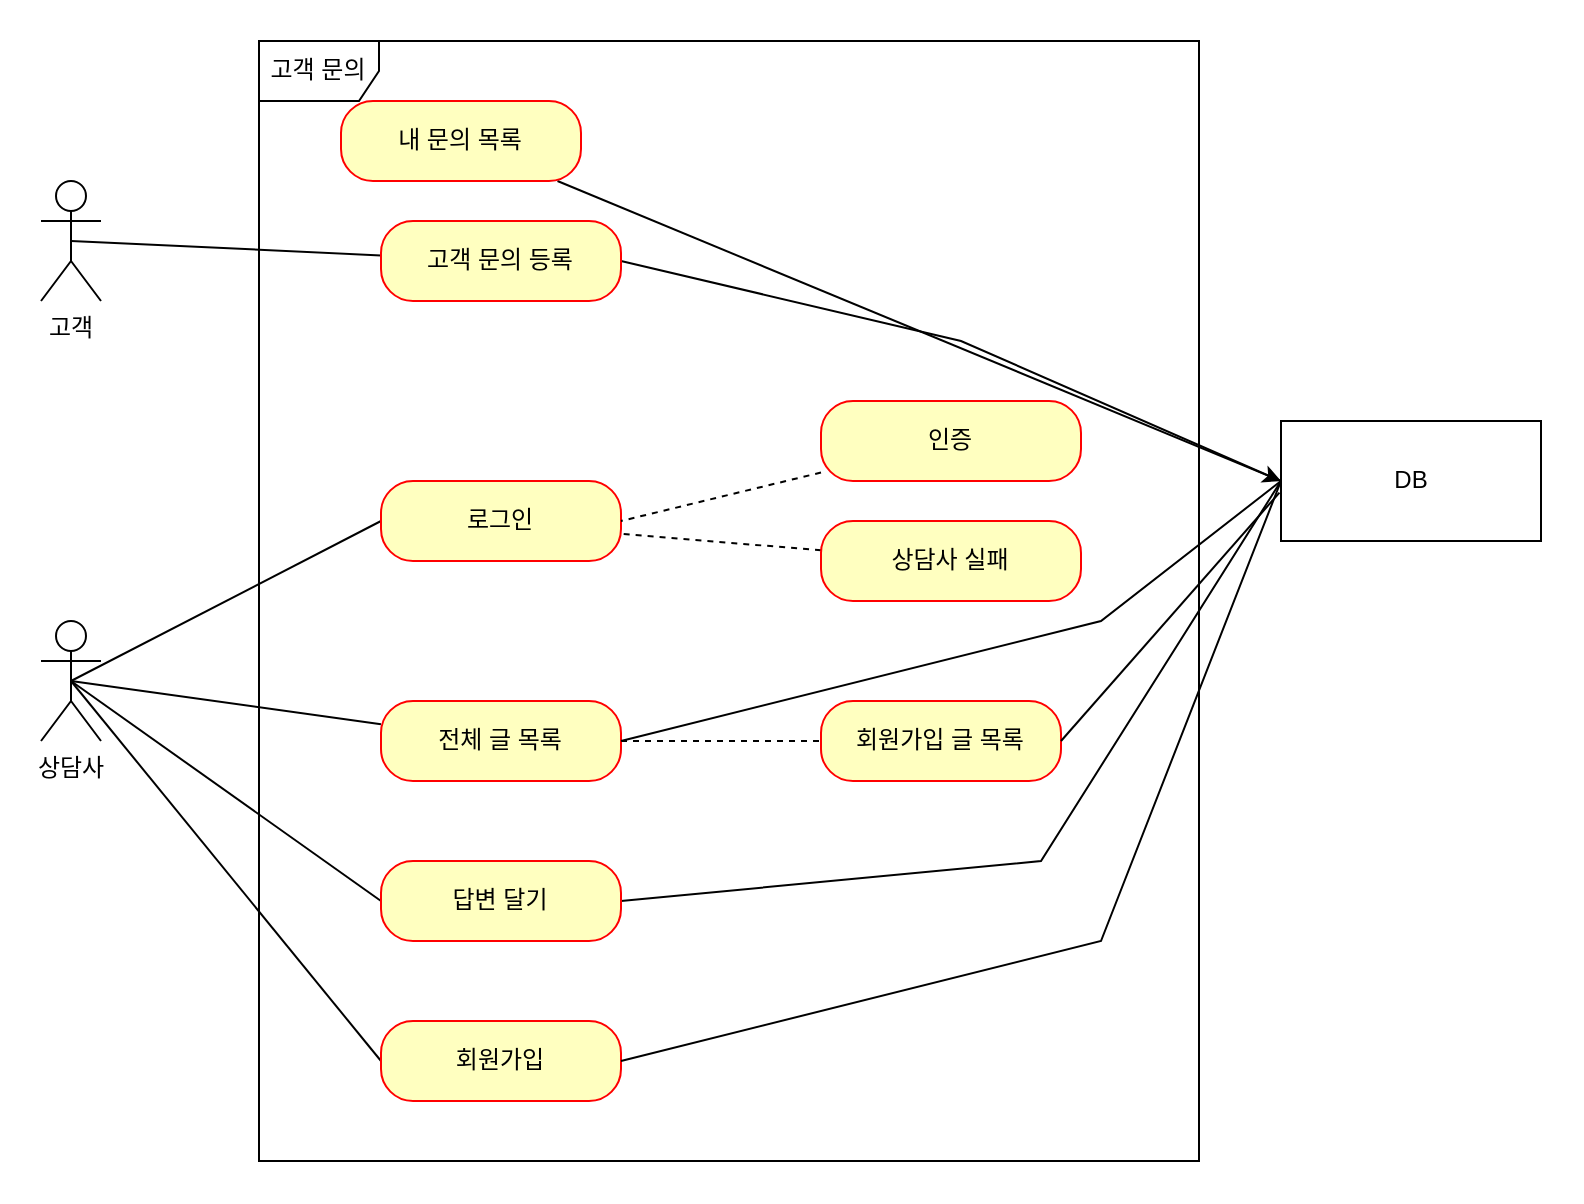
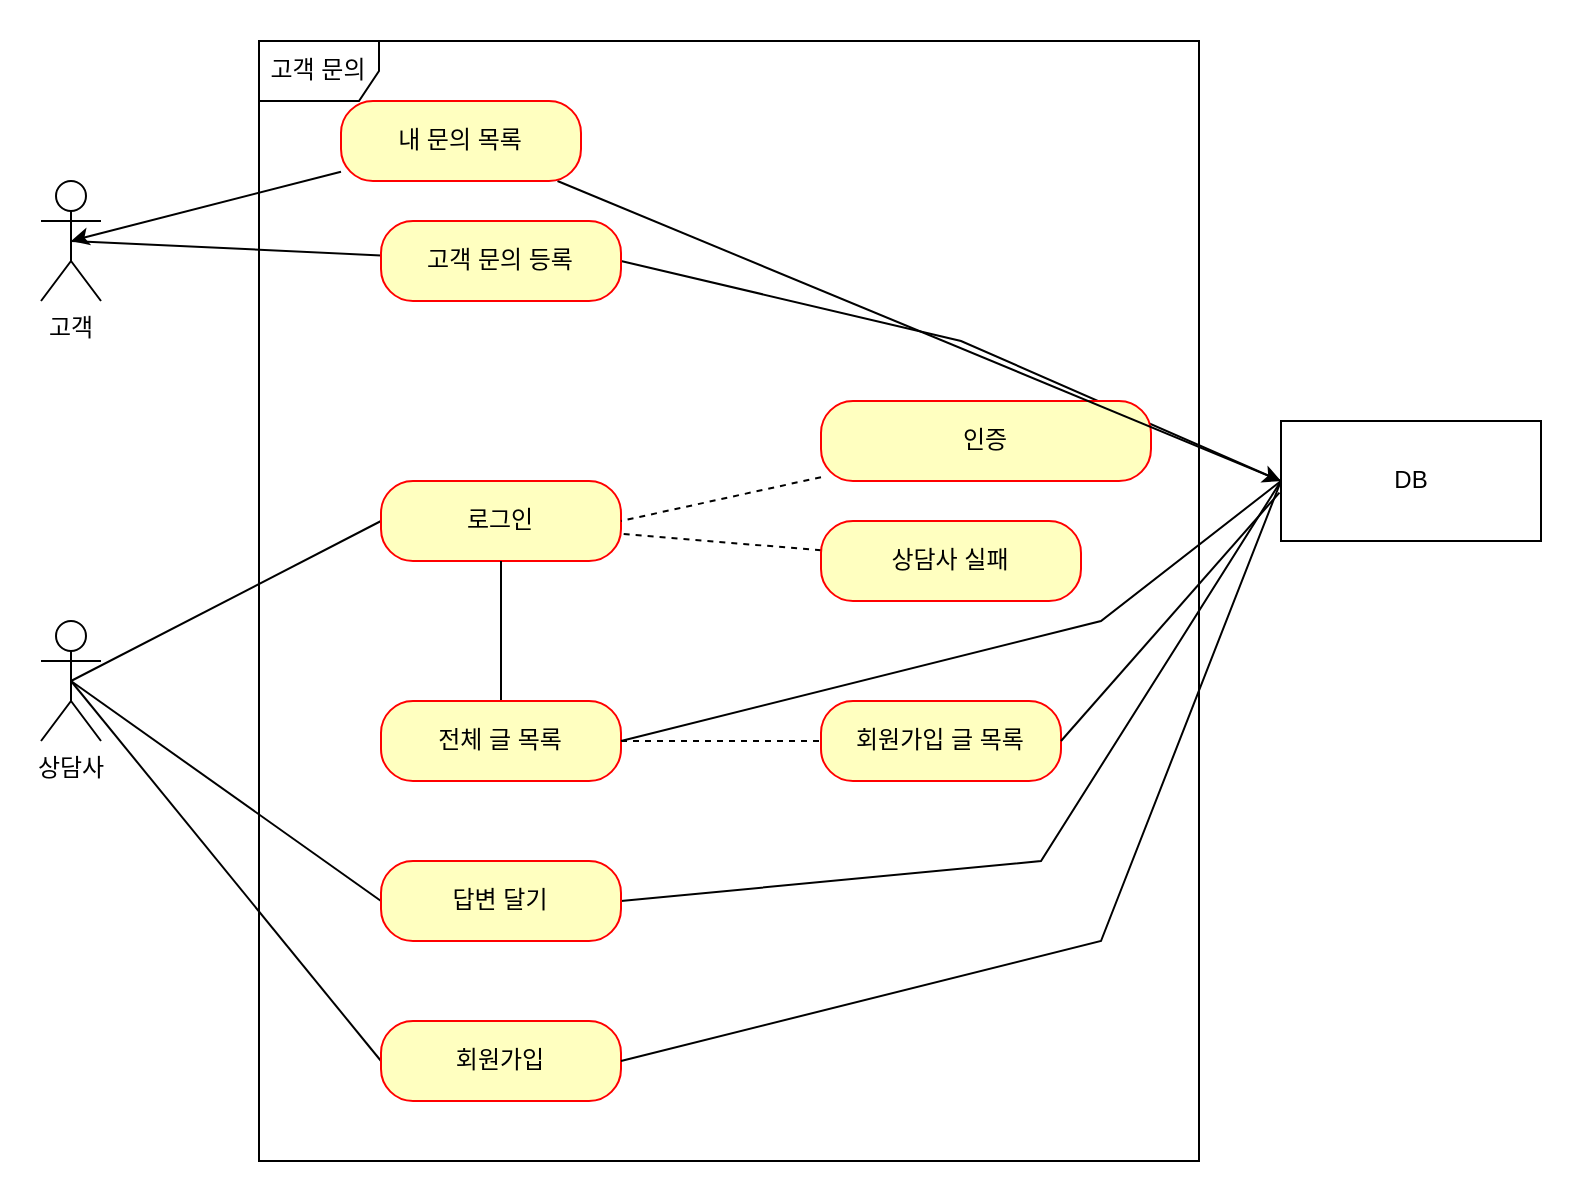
edge "내 문의 목록" -> "고객": added
node "인증": size 260x80 -> 330x80
edge "상담사" -- "전체 글 목록": now "로그인" -- "전체 글 목록"
